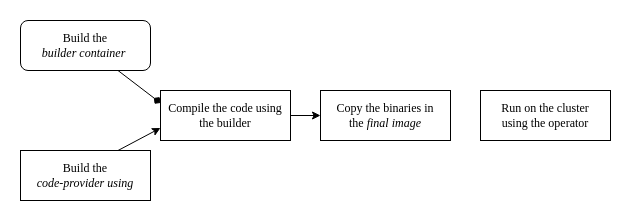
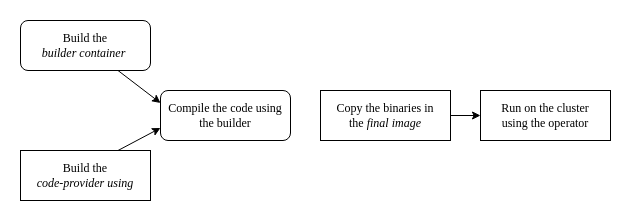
edge "Build the builder container" -> "Compile the code using the builder": arrowhead diamond -> classic
node "Compile the code using the builder": shape rectangle -> rounded rectangle
edge "Compile the code using the builder" -> "Copy the binaries in the final image": removed
edge "Copy the binaries in the final image" -> "Run on the cluster using the operator": added
